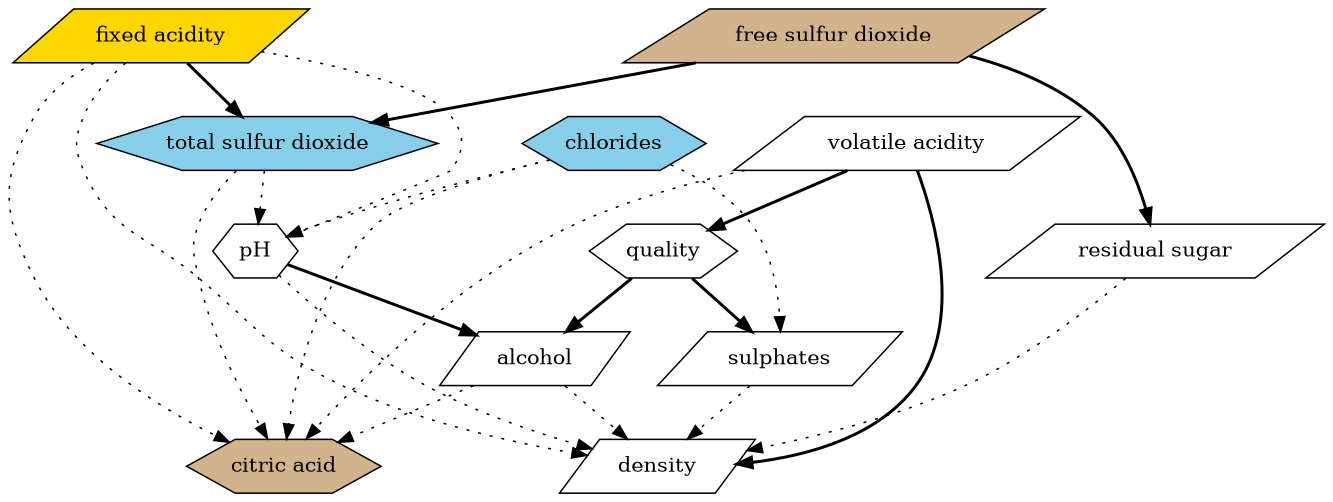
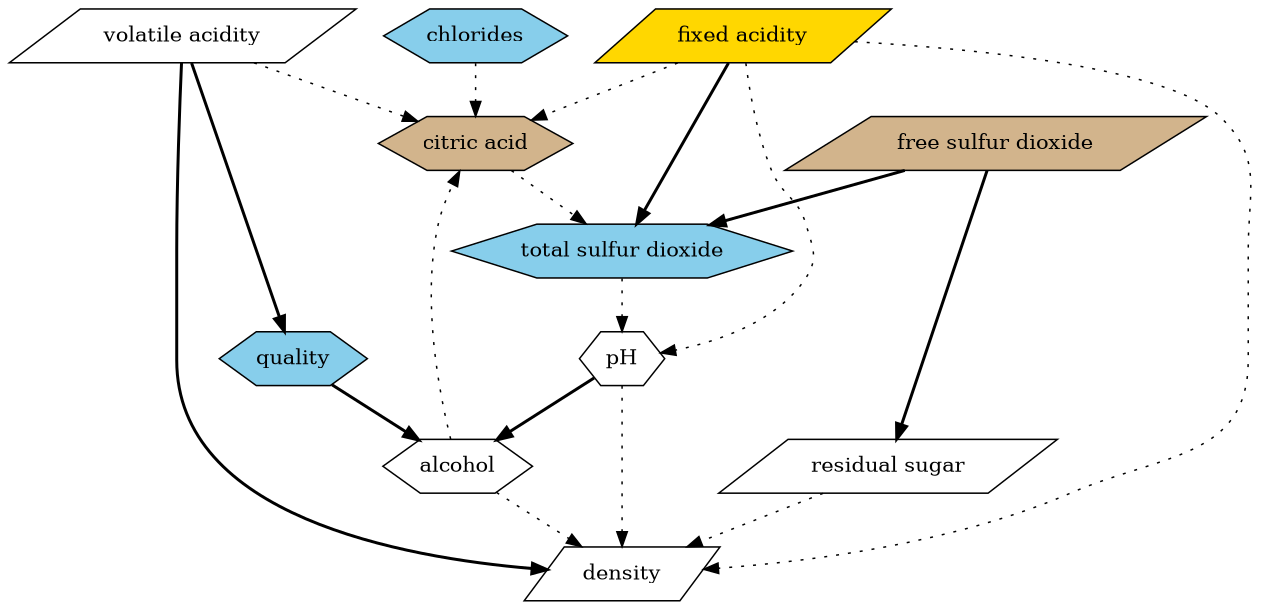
edge "chlorides" -> "pH": removed
node "quality": fillcolor white -> skyblue
edge "total sulfur dioxide" -> "citric acid": reversed
node "alcohol": shape parallelogram -> hexagon
node "sulphates": removed
